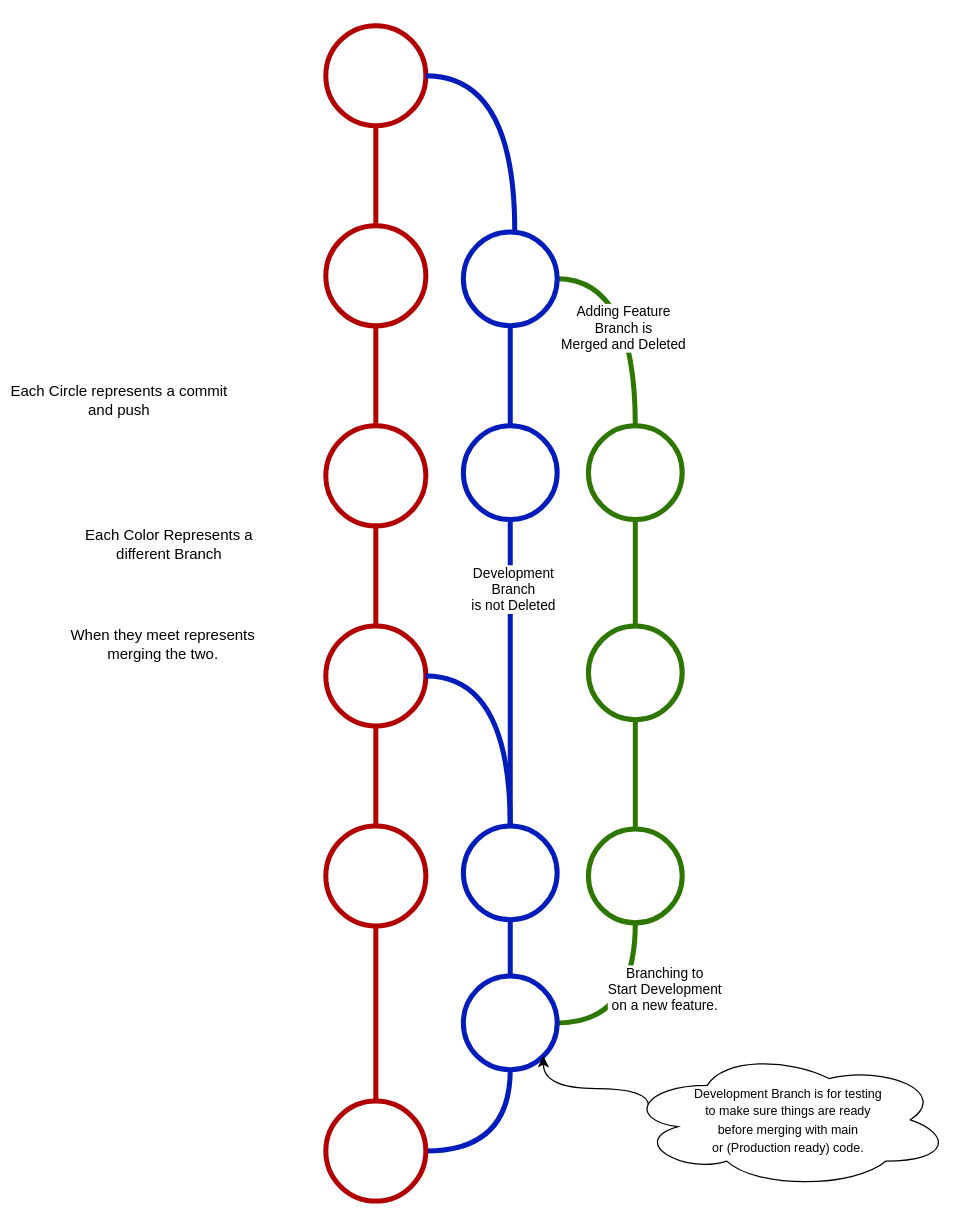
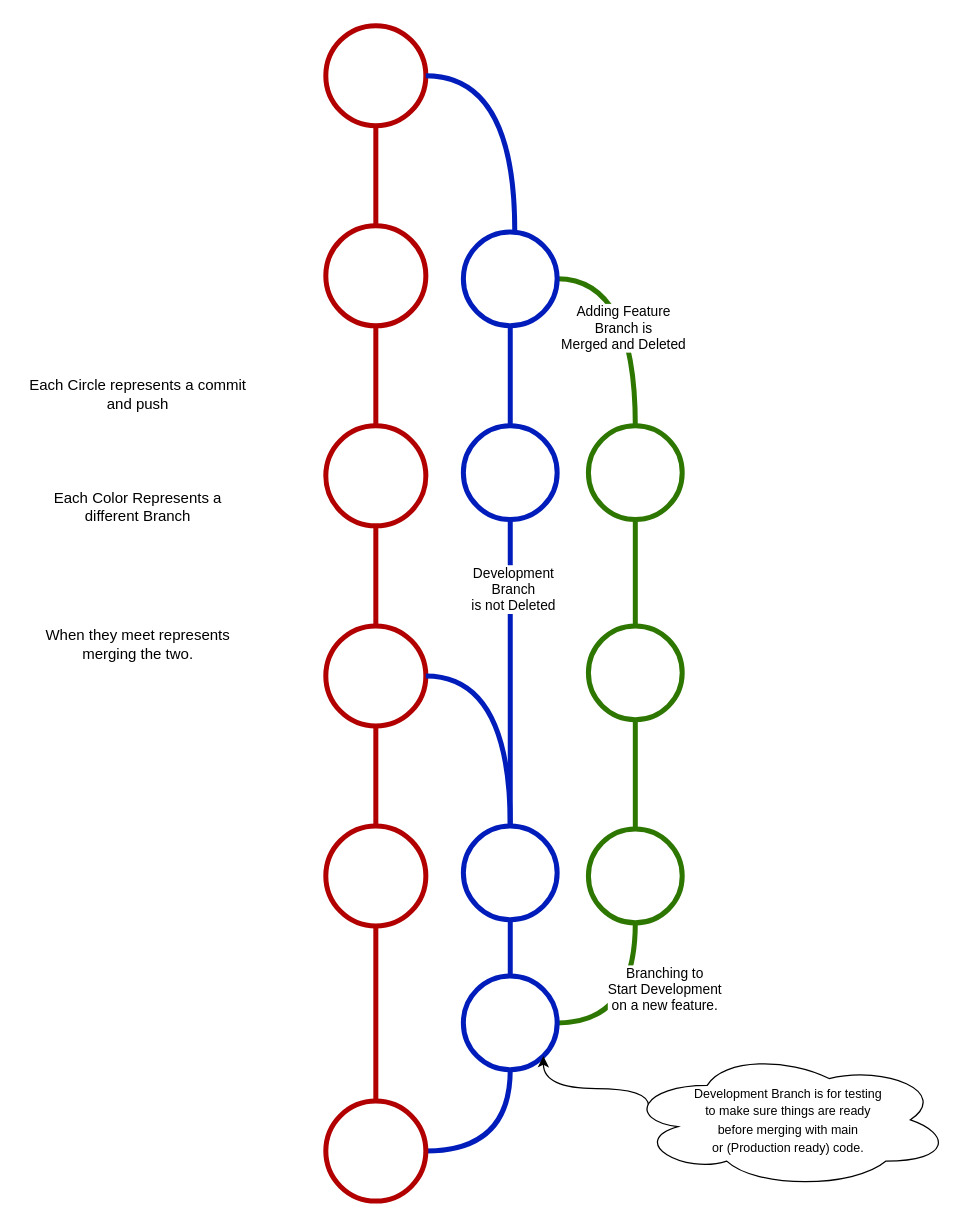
node "Each Circle represents a commit and push": moved (119, 401) -> (138, 394)
node "Each Color Represents a different Branch": moved (169, 544) -> (138, 507)
node "When they meet represents merging the two.": moved (163, 644) -> (138, 644)
